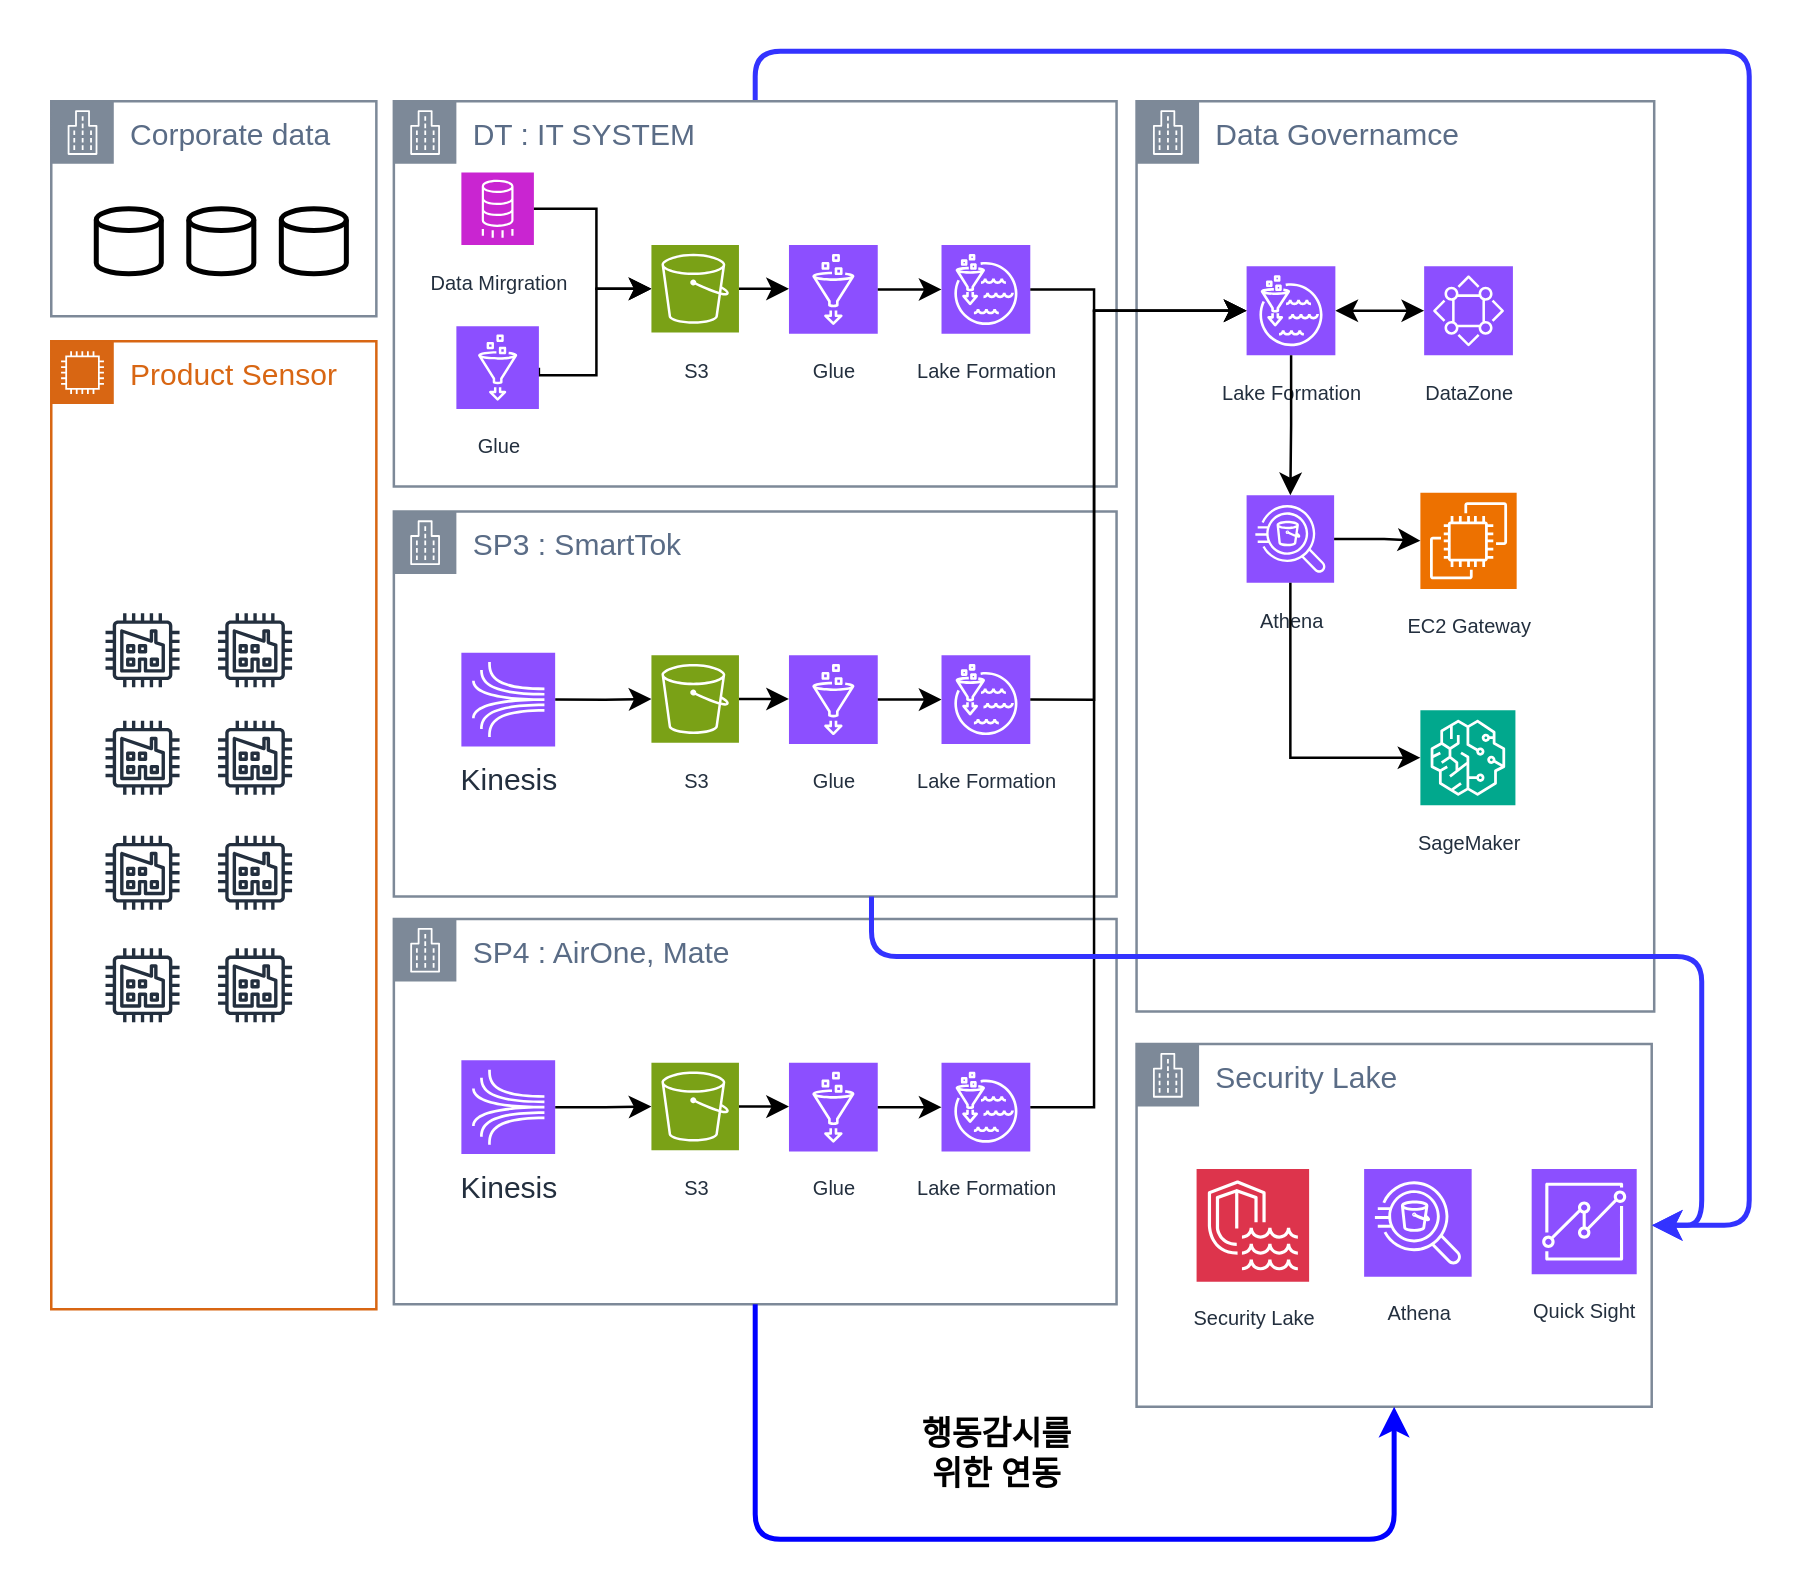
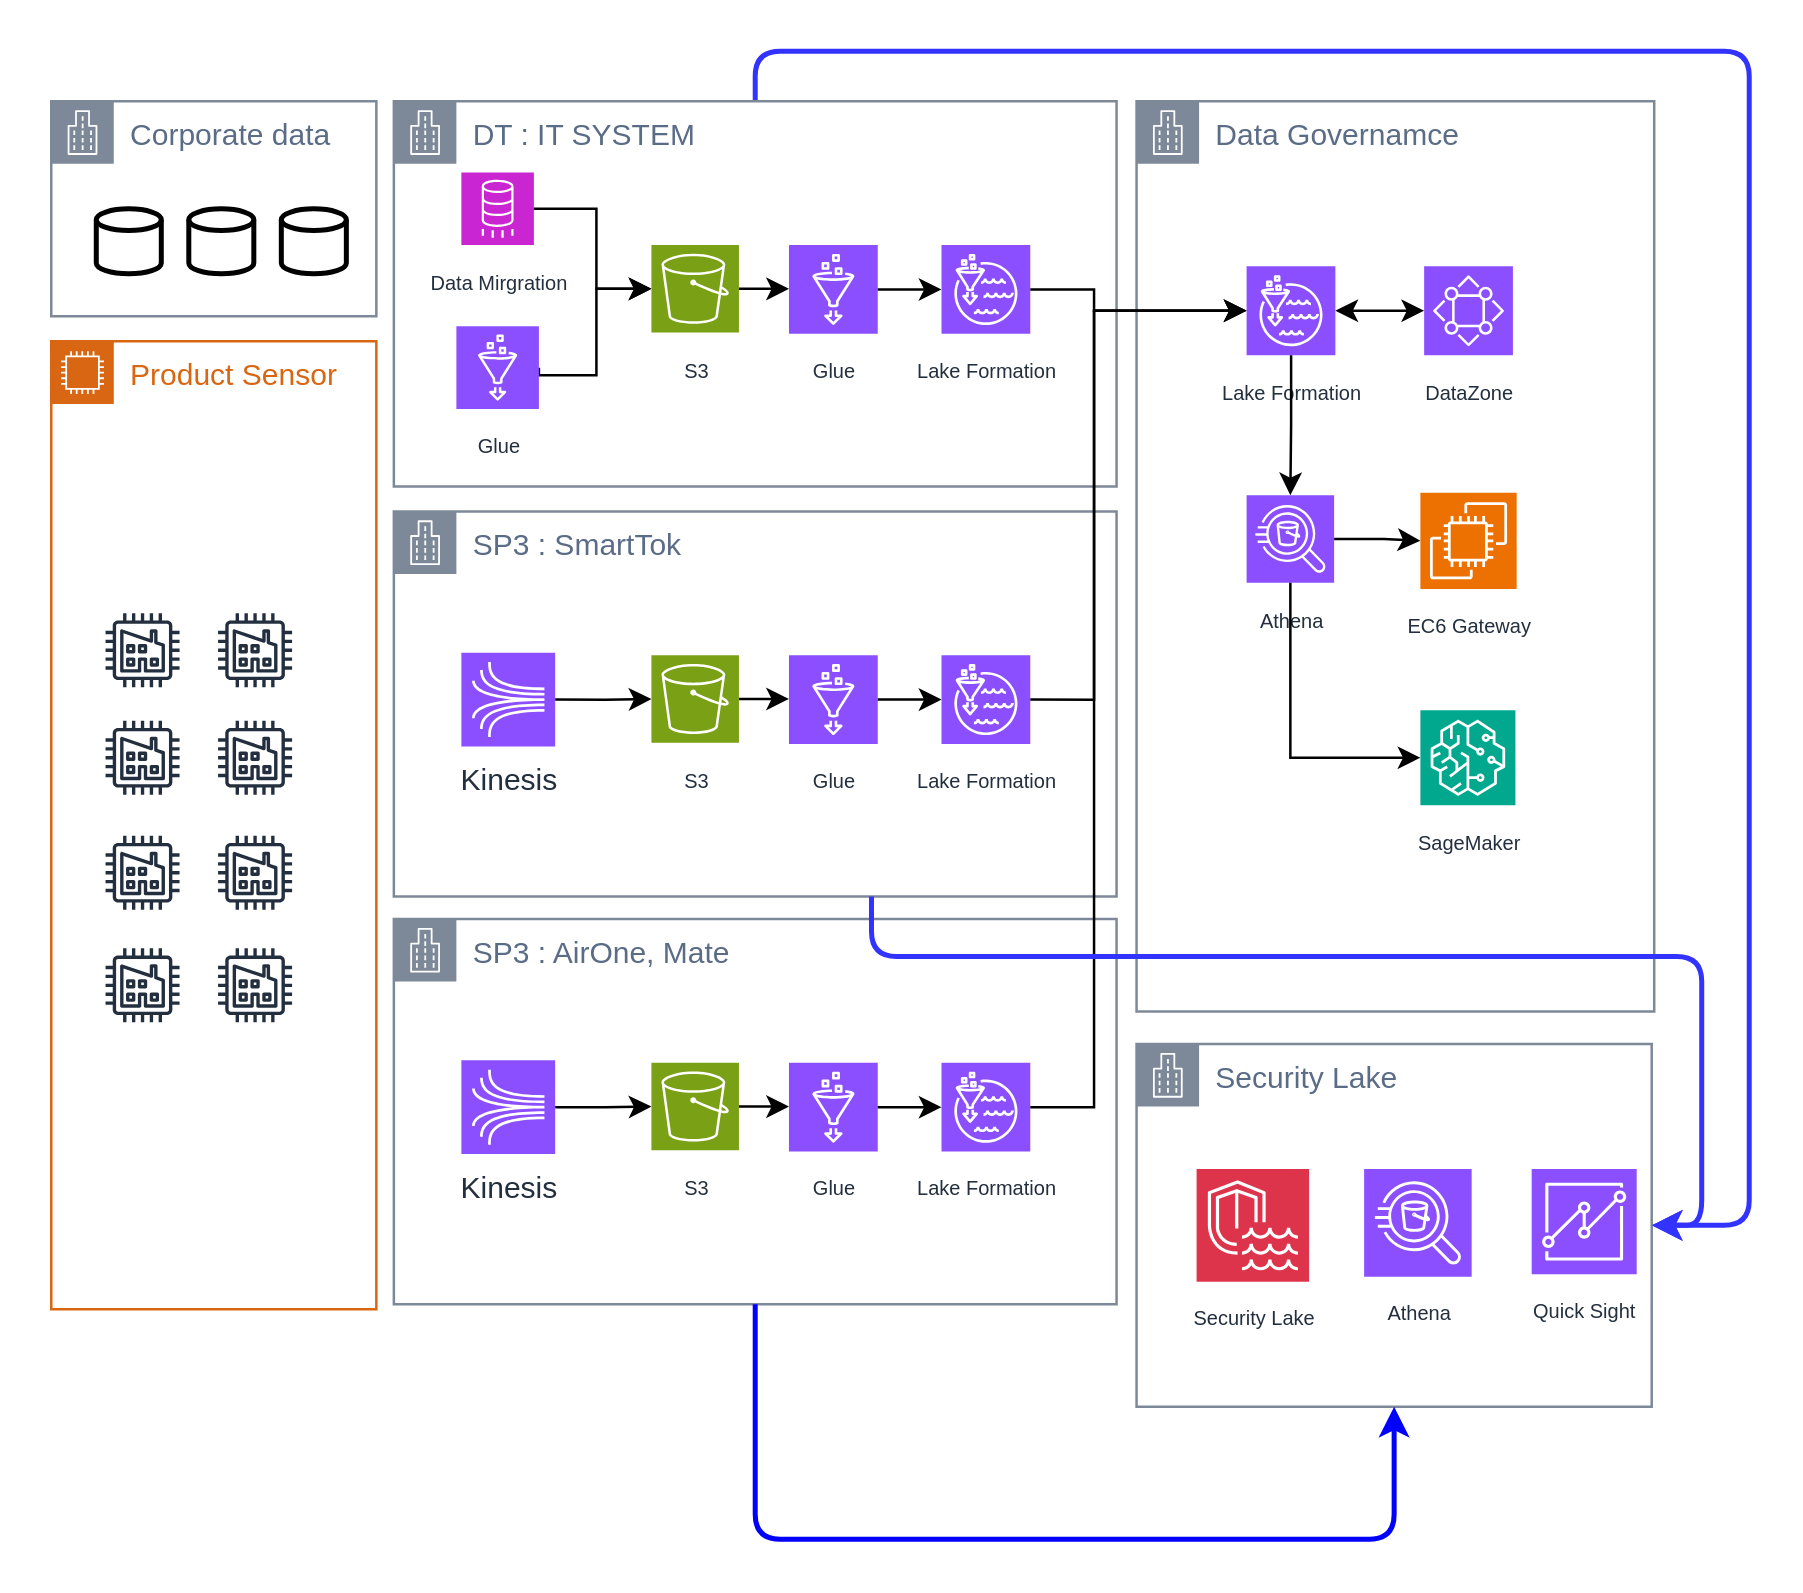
node "EC2 Gateway": label "EC2 Gateway" -> "EC6 Gateway"
node "SP4 : AirOne, Mate": label "SP4 : AirOne, Mate" -> "SP3 : AirOne, Mate"
node "행동감시를 위한 연동": removed
